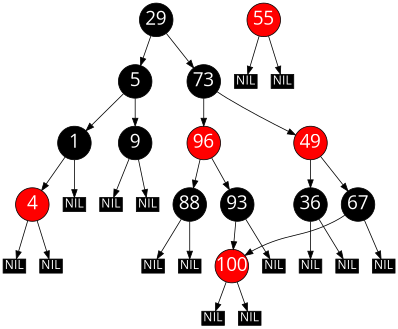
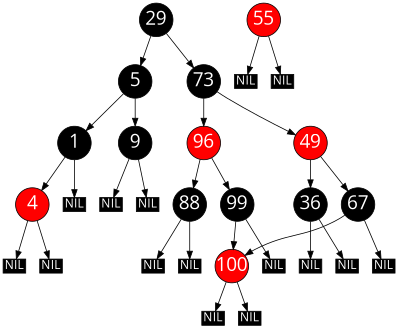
node "93": label "93" -> "99"
